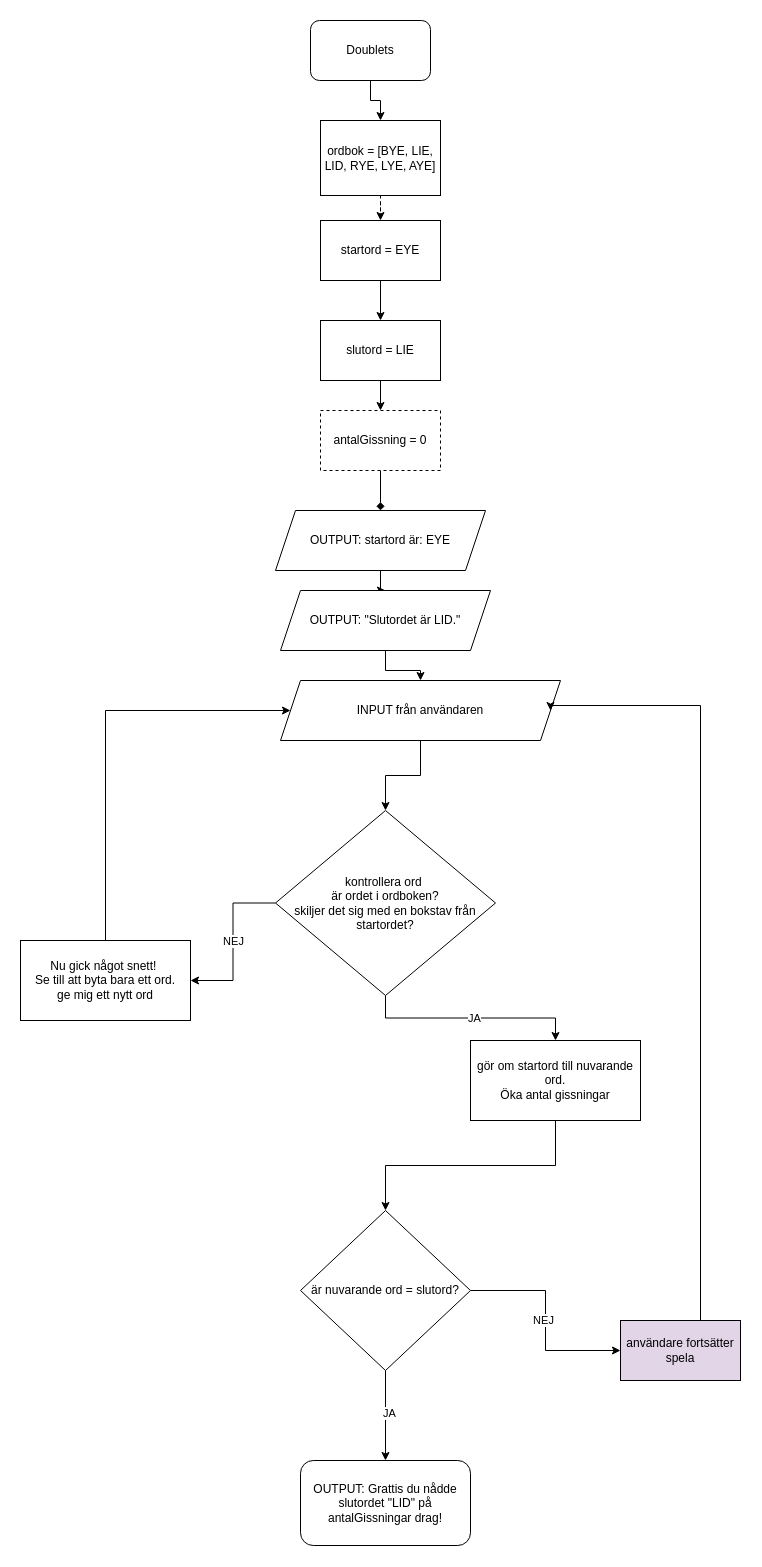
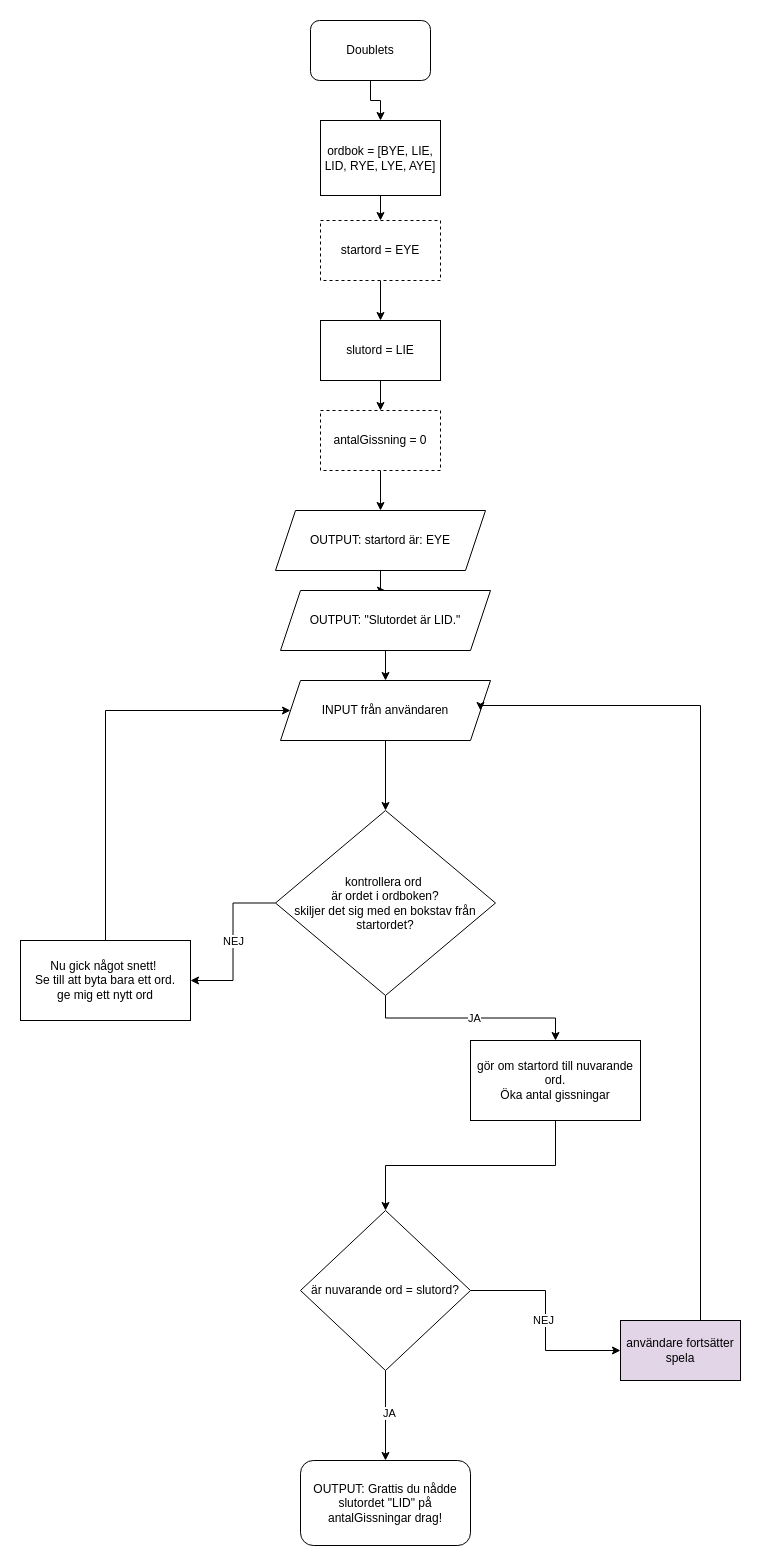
edge "ordbok = [BYE, LIE, LID, RYE, LYE, AYE]" -> "startord = EYE": style dashed -> solid
node "startord = EYE": style solid -> dashed
edge "antalGissning = 0" -> "OUTPUT: startord är: EYE": arrowhead diamond -> classic
node "INPUT från användaren": size 280x60 -> 210x60
